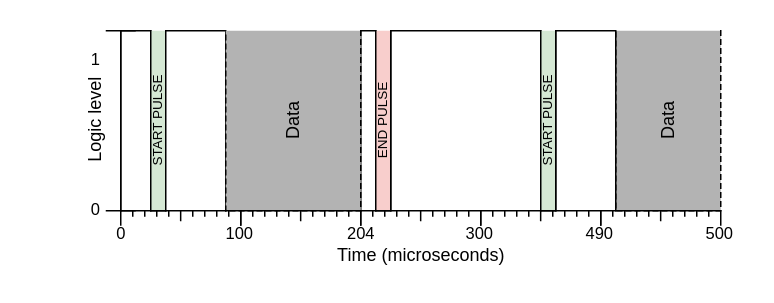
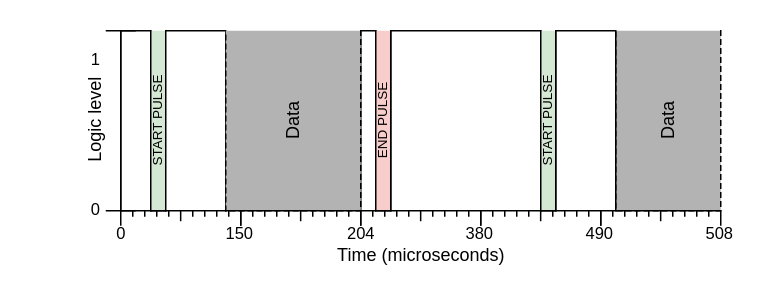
node "100": label "100" -> "150"
node "300": label "300" -> "380"
node "500": label "500" -> "508"
